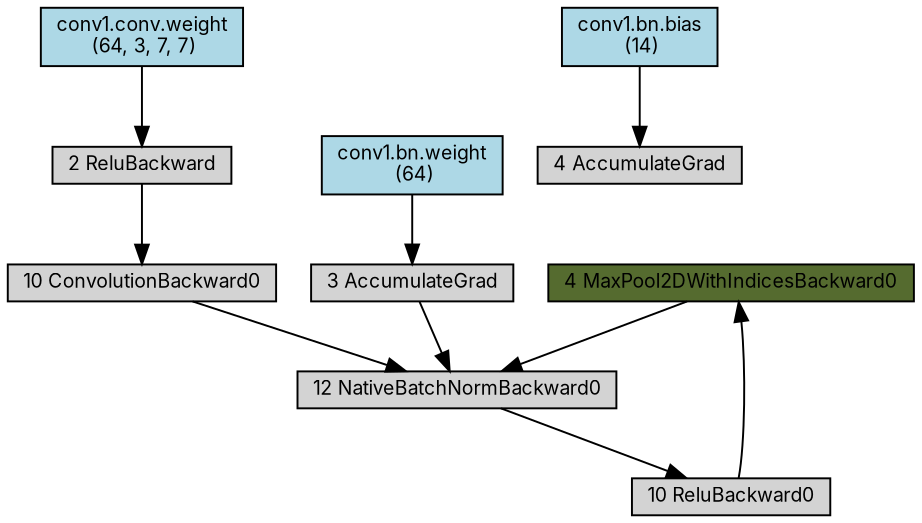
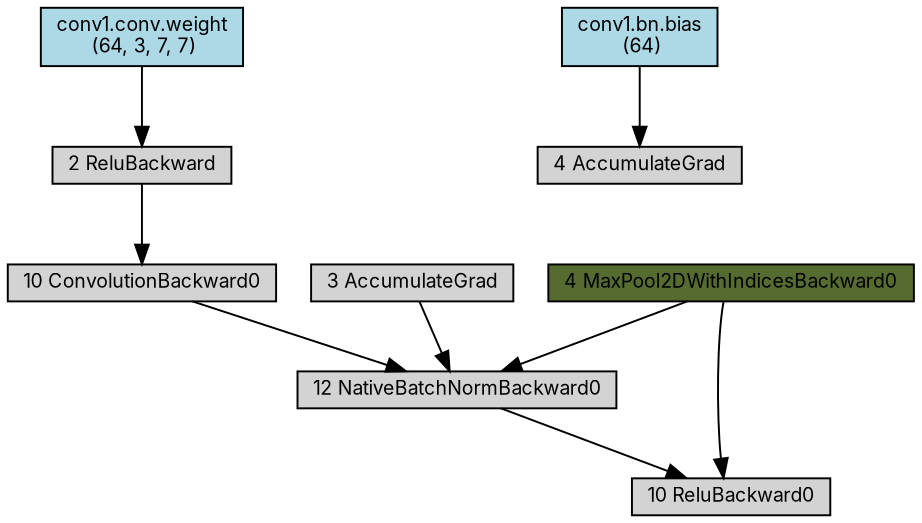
node "conv1.bn.bias (14)": label "conv1.bn.bias (14)" -> "conv1.bn.bias (64)"
node "conv1.bn.weight (64)": removed
edge "10 ReluBackward0" -> "4 MaxPool2DWithIndicesBackward0": reversed
